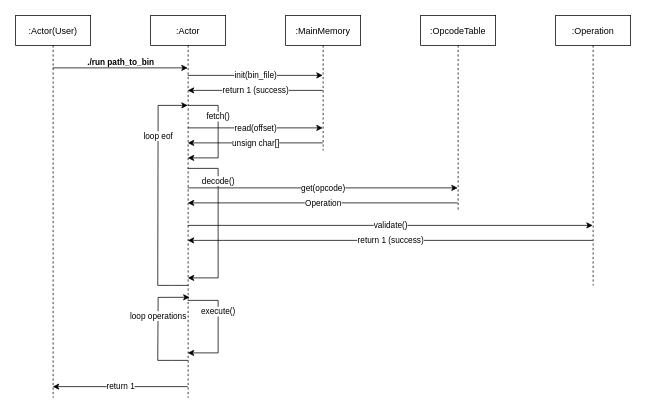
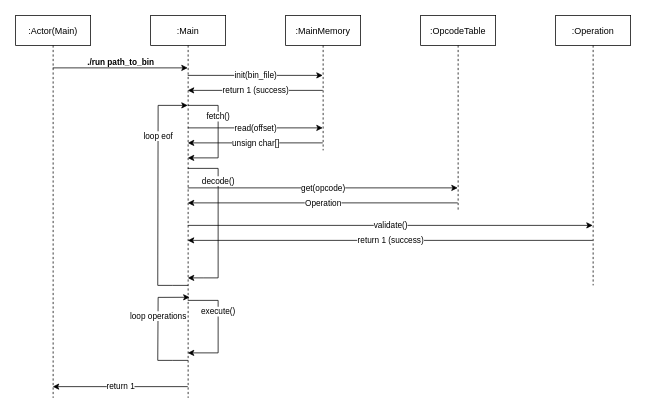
node ":Actor(User)": label ":Actor(User)" -> ":Actor(Main)"
node ":Actor": label ":Actor" -> ":Main"
